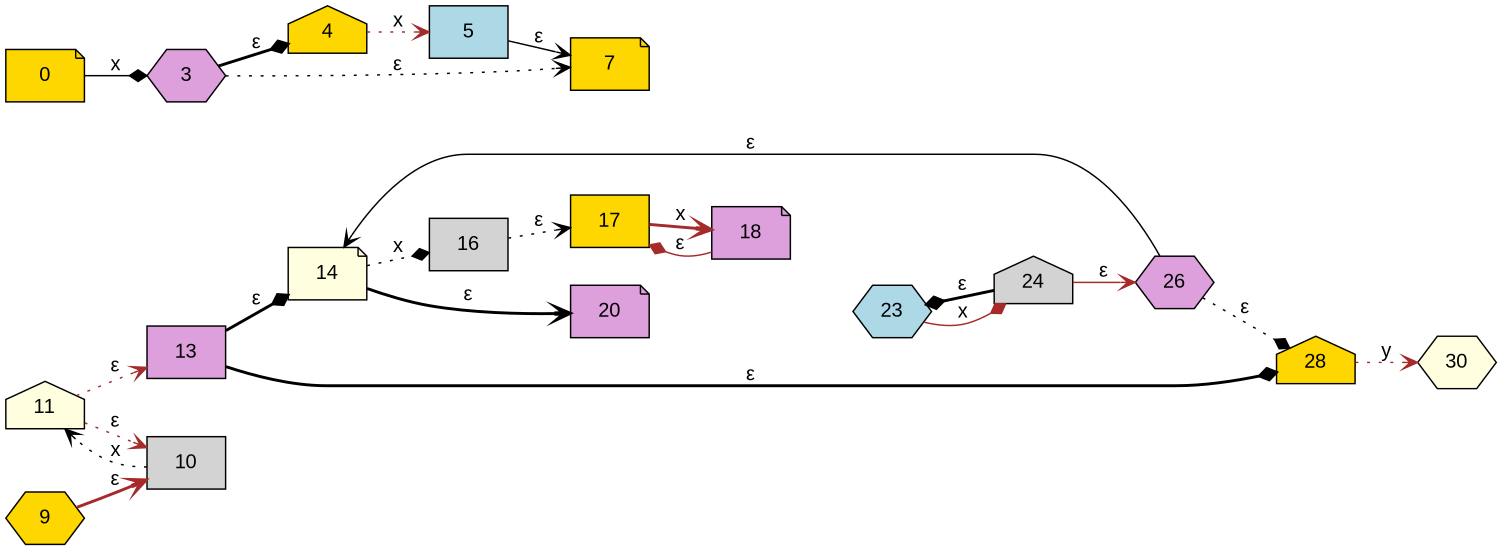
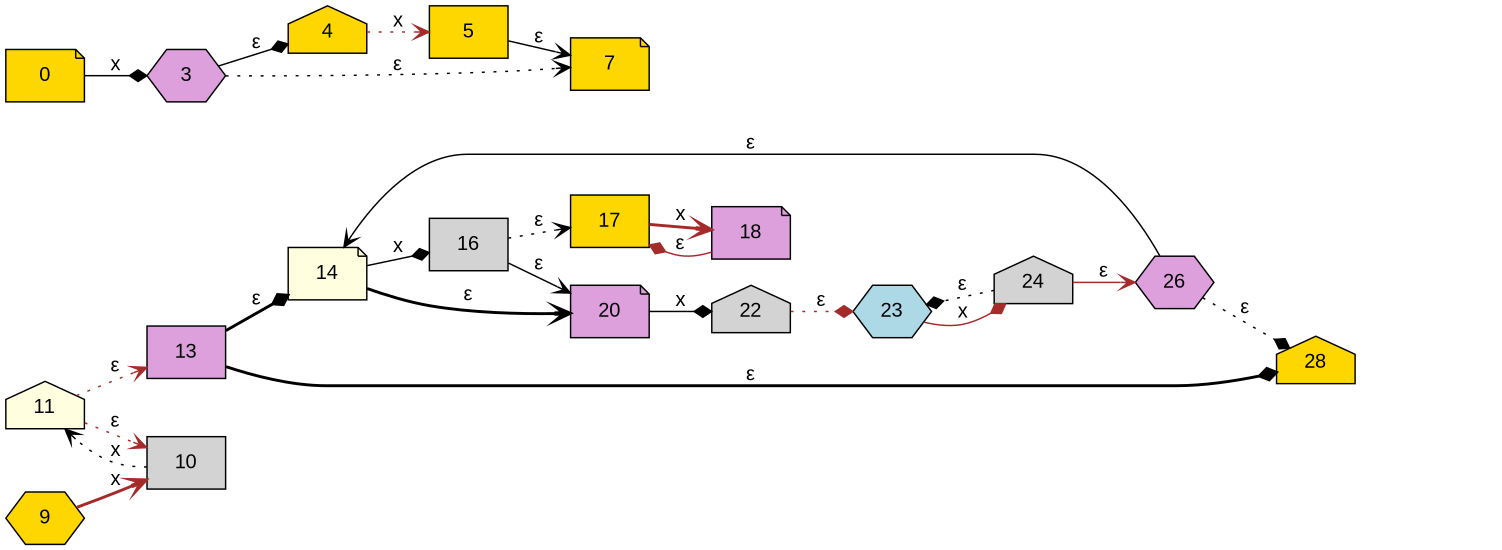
node "5": fillcolor lightblue -> gold
edge "3" -> "4": style bold -> solid
edge "14" -> "16": style dotted -> solid
edge "16" -> "20": added, label "ε"
edge "24" -> "23": style bold -> dotted
node "22": added
node "30": removed
edge "9" -> "10": label "ε" -> "x"
